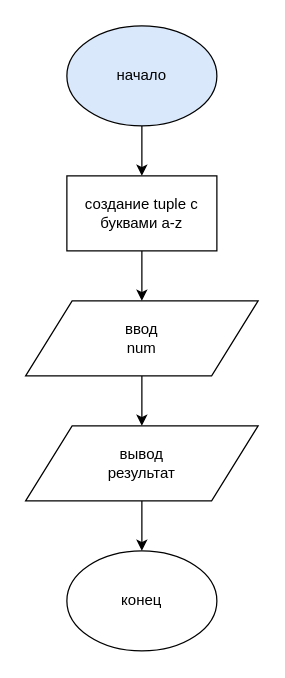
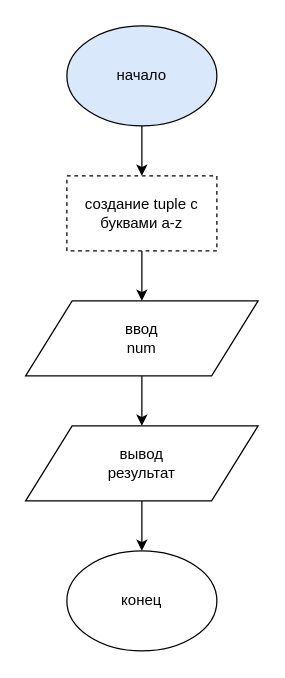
node "создание tuple с буквами a-z": style solid -> dashed
